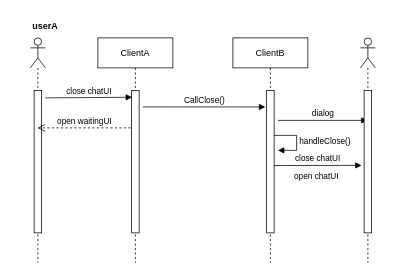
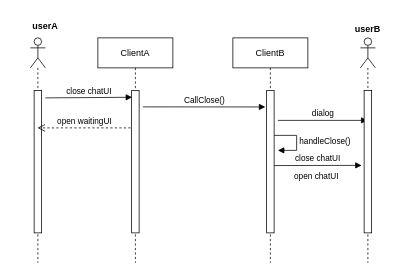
node "userB": added
